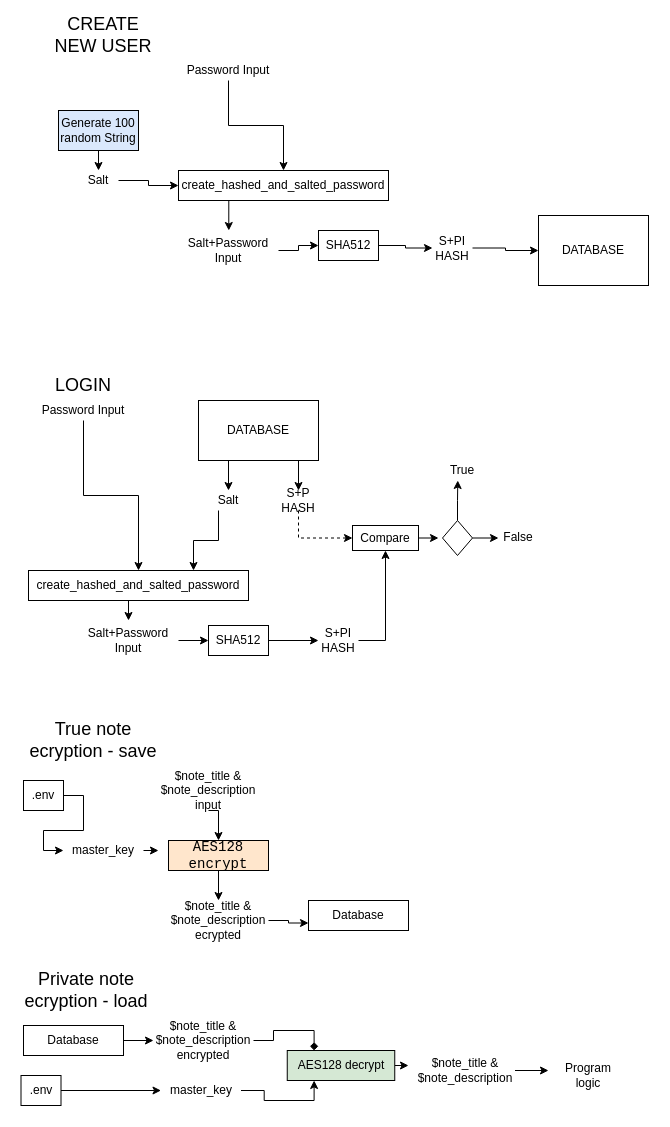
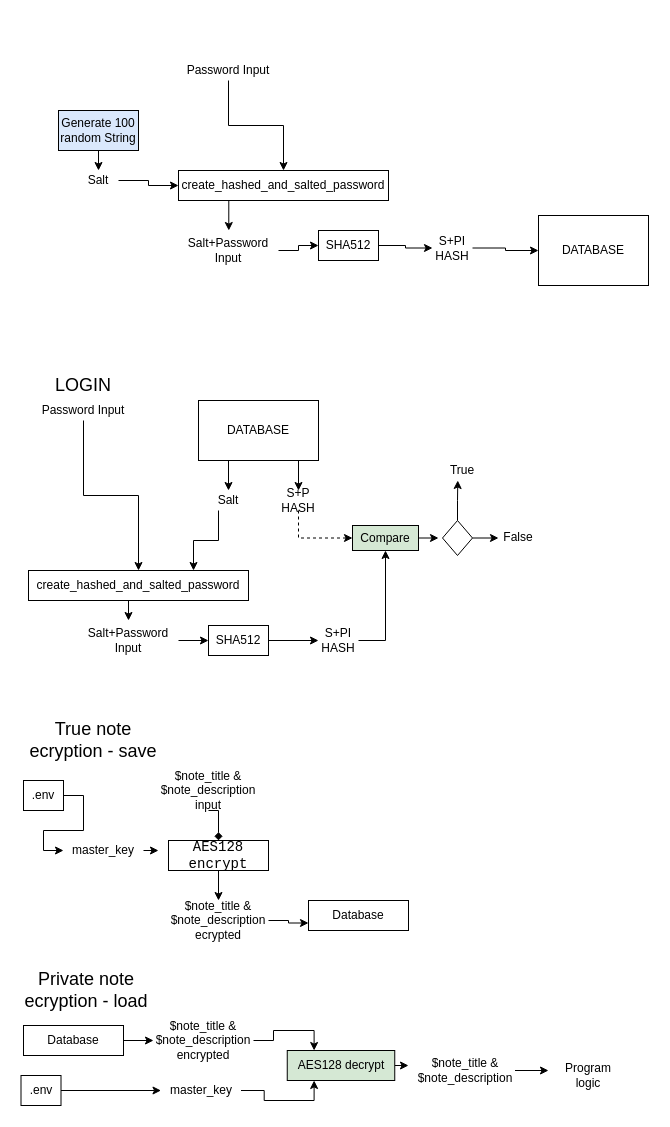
node "CREATE NEW USER": removed
node "Compare": fillcolor #ffffff -> #d5e8d4
edge "$note_title & $note_description input" -> "AES128 encrypt": arrowhead classic -> diamond
node "AES128 encrypt": fillcolor #ffe6cc -> #ffffff
edge "$note_title & $note_description encrypted" -> "AES128 decrypt": arrowhead diamond -> classic
